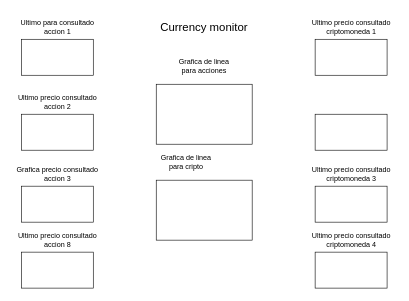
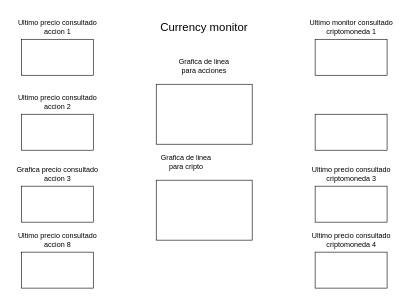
node "Ultimo para consultado accion 1": label "Ultimo para consultado accion 1" -> "Ultimo precio consultado accion 1"
node "Ultimo precio consultado criptomoneda 1": label "Ultimo precio consultado criptomoneda 1" -> "Ultimo monitor consultado criptomoneda 1"
